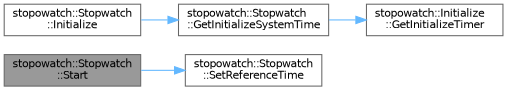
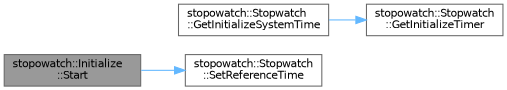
node "stopowatch::Stopwatch ::Initialize": removed
node "stopowatch::Initialize ::GetInitializeTimer": label "stopowatch::Initialize ::GetInitializeTimer" -> "stopowatch::Stopwatch ::GetInitializeTimer"
node "stopowatch::Stopwatch ::Start": label "stopowatch::Stopwatch ::Start" -> "stopowatch::Initialize ::Start"
